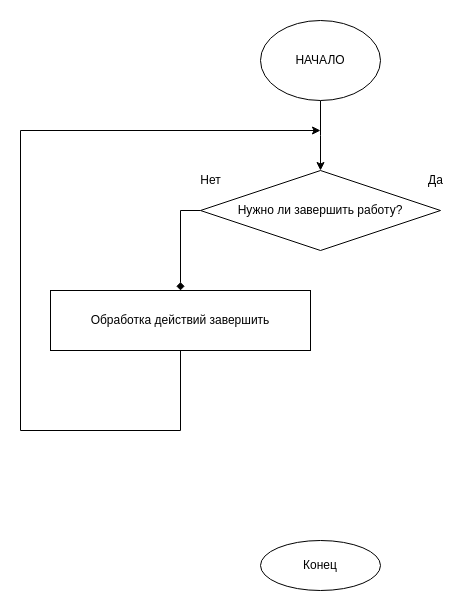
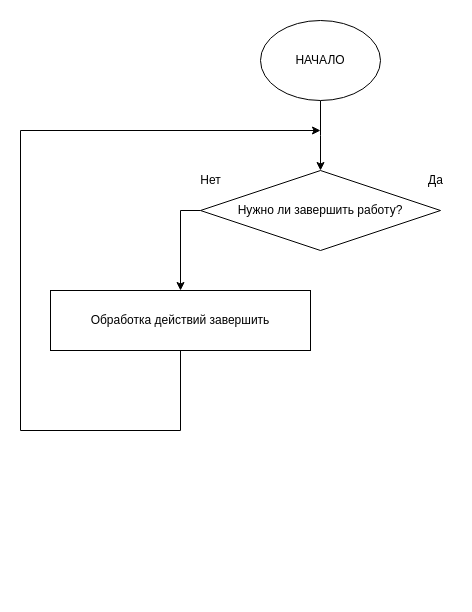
edge "Нужно ли завершить работу?" -> "Обработка действий завершить": arrowhead diamond -> classic
node "Конец": removed
